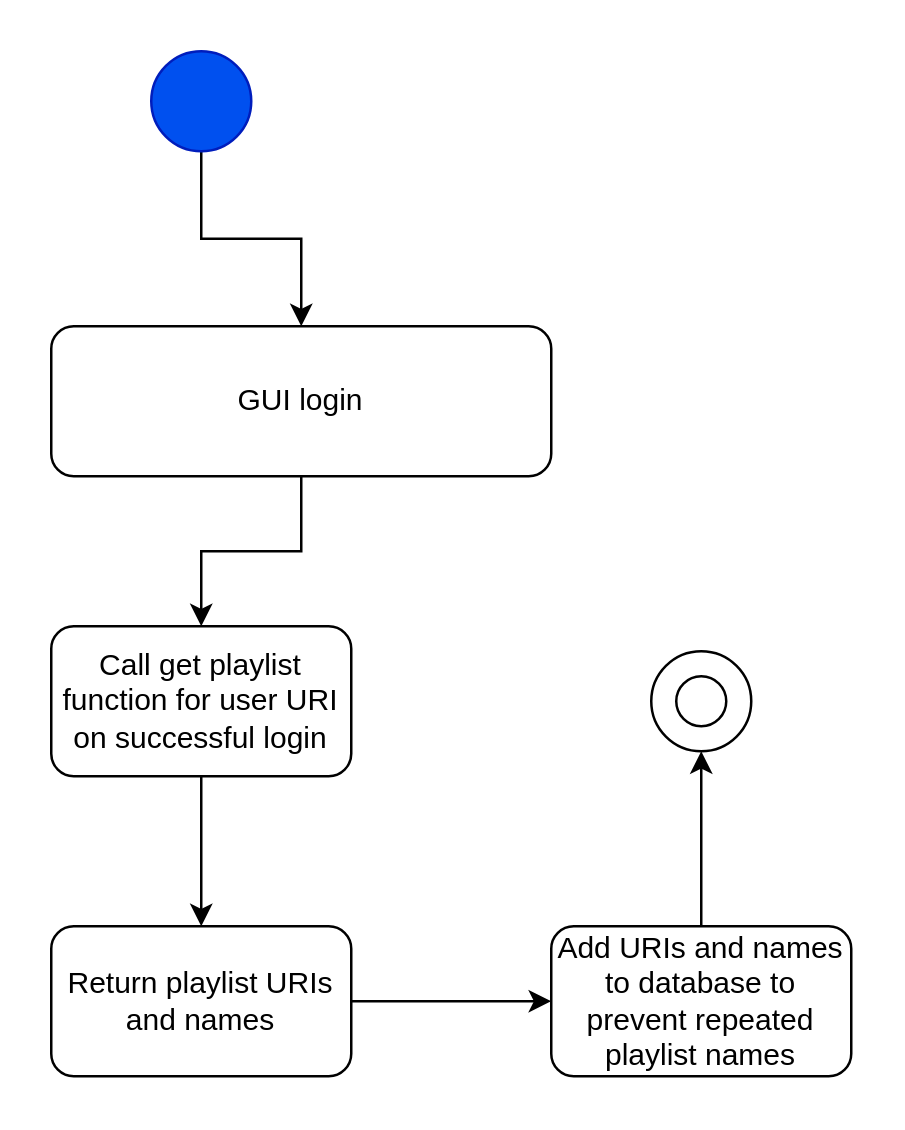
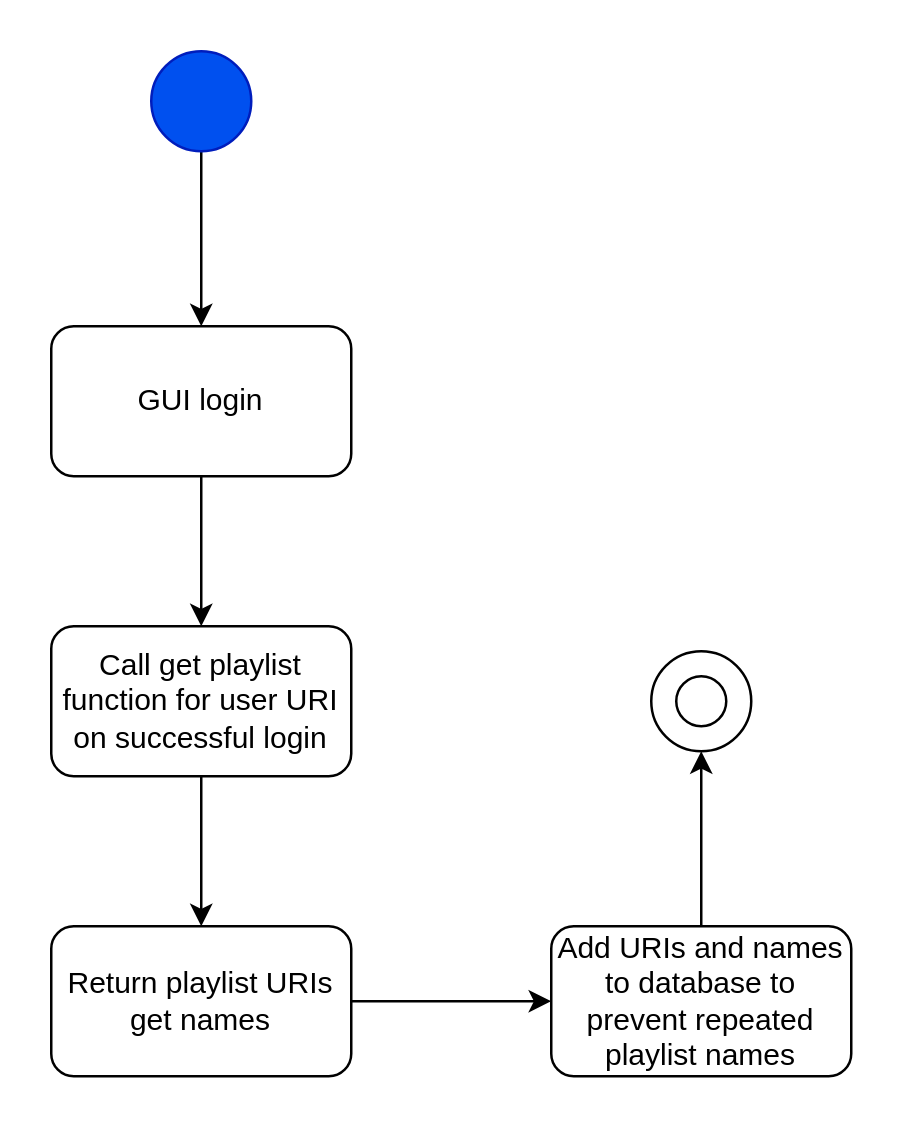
node "GUI login": size 500x150 -> 300x150
node "Return playlist URIs and names": label "Return playlist URIs and names" -> "Return playlist URIs get names"
